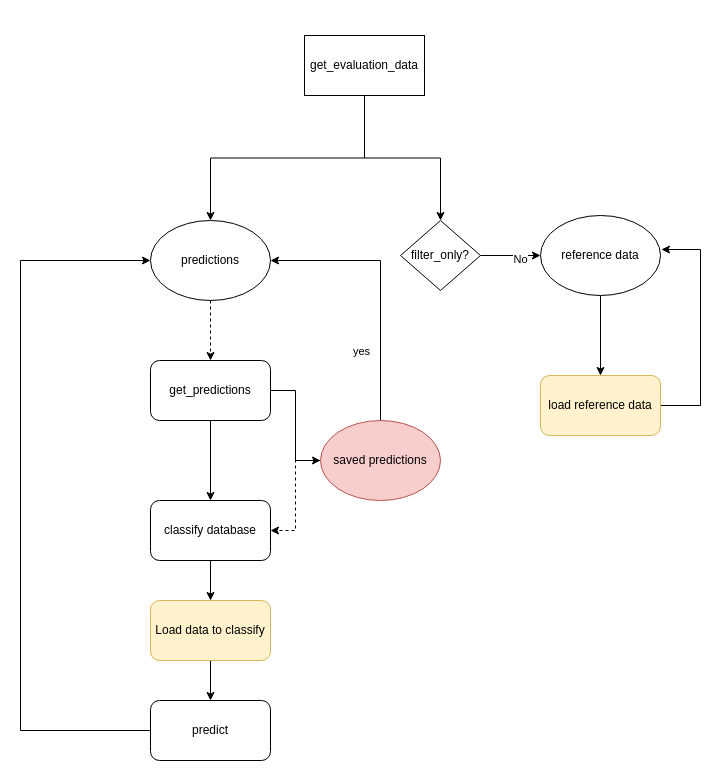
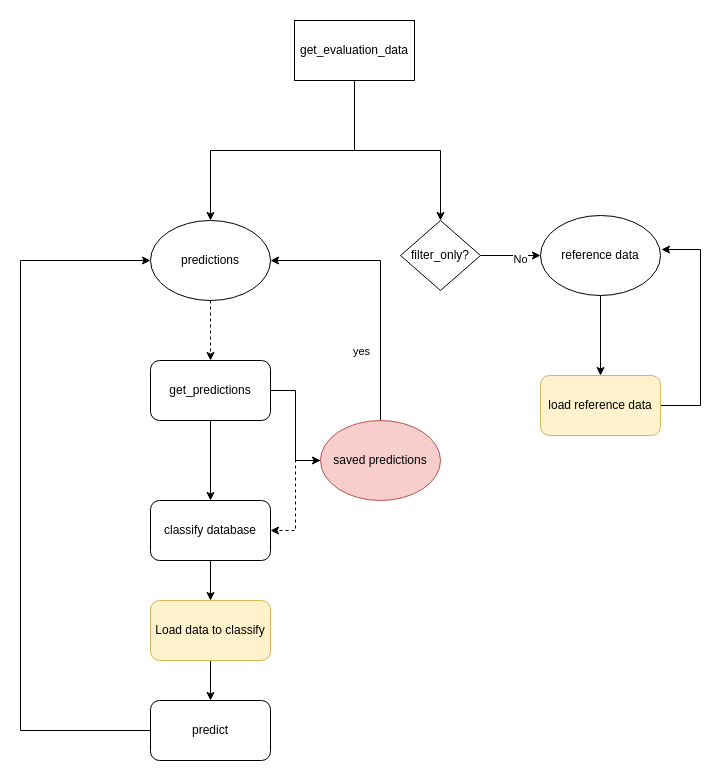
node "get_evaluation_data": moved (365, 66) -> (355, 51)
